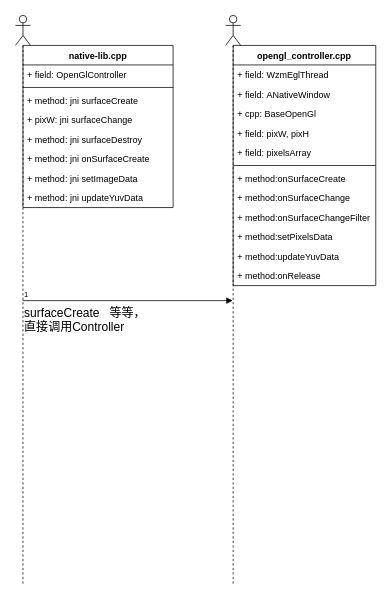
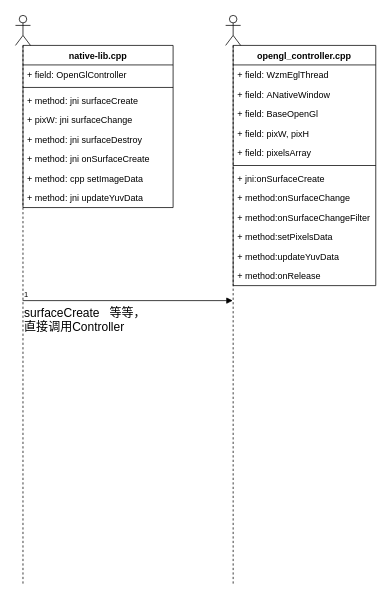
node "+ cpp: BaseOpenGl": label "+ cpp: BaseOpenGl" -> "+ field: BaseOpenGl"
node "+ method: jni setImageData": label "+ method: jni setImageData" -> "+ method: cpp setImageData"
node "+ method:onSurfaceCreate": label "+ method:onSurfaceCreate" -> "+ jni:onSurfaceCreate"
